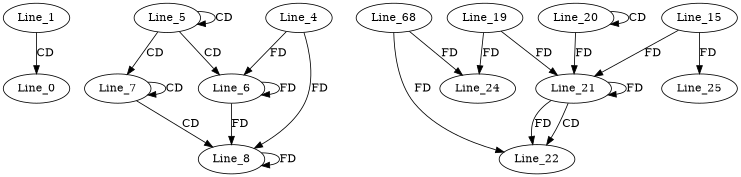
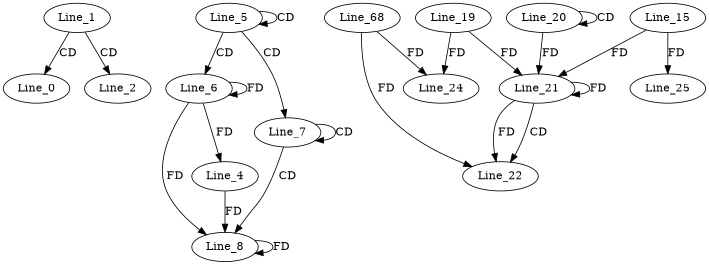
edge "Line_4" -> "Line_6": reversed
node "Line_2": added
